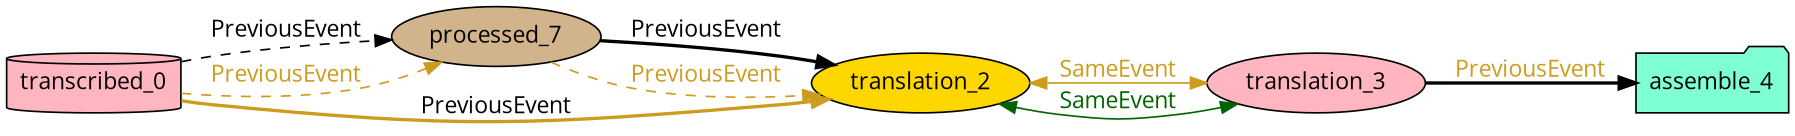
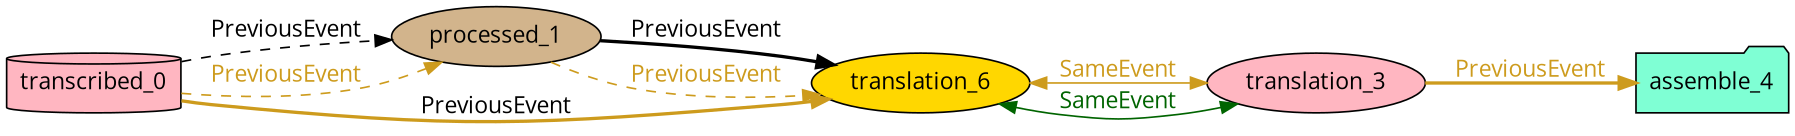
node "processed_7": label "processed_7" -> "processed_1"
node "translation_2": label "translation_2" -> "translation_6"
edge "translation_3" -> "assemble_4": color Black -> goldenrod3
